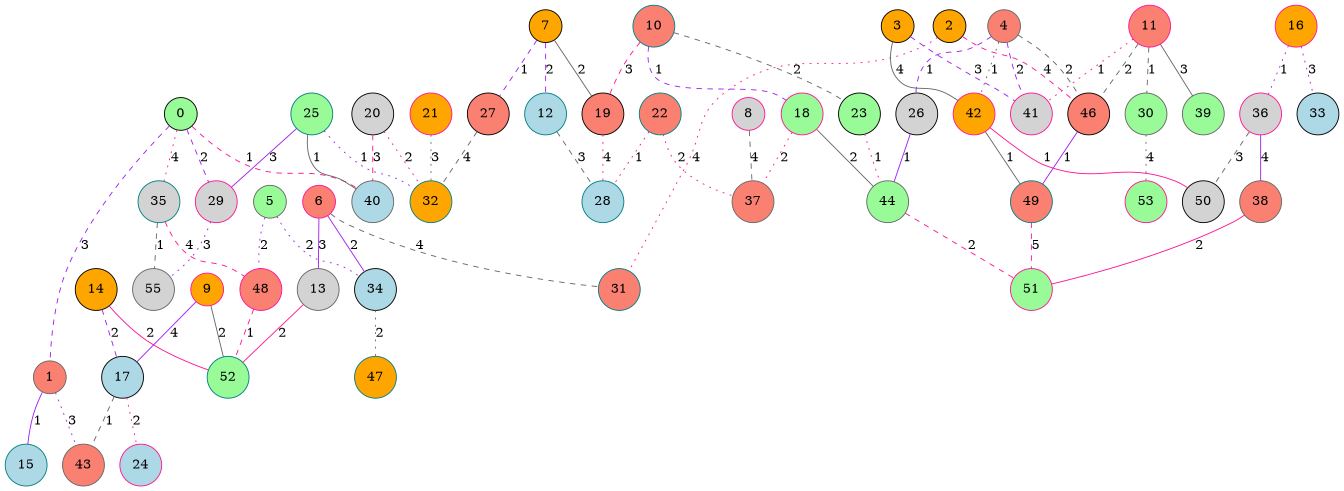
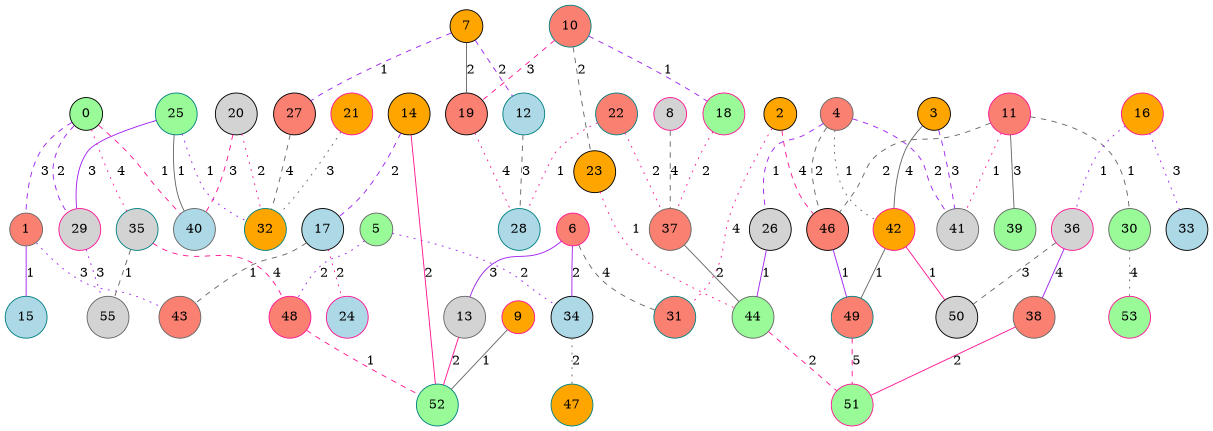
node "23": fillcolor palegreen -> orange
node "41": color deeppink -> gray40
edge "18" -- "44": now "37" -- "44"
edge "9" -- "17": removed, label "4"
edge "9" -- "52": label "2" -> "1"
